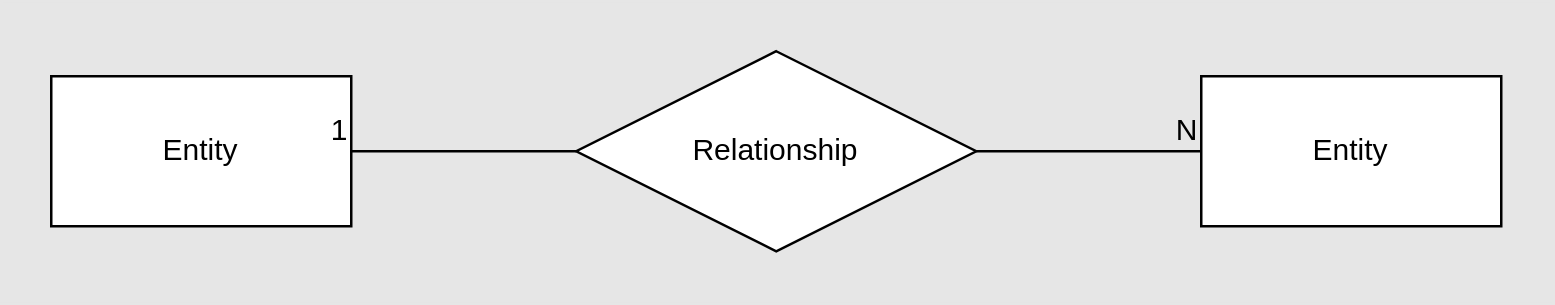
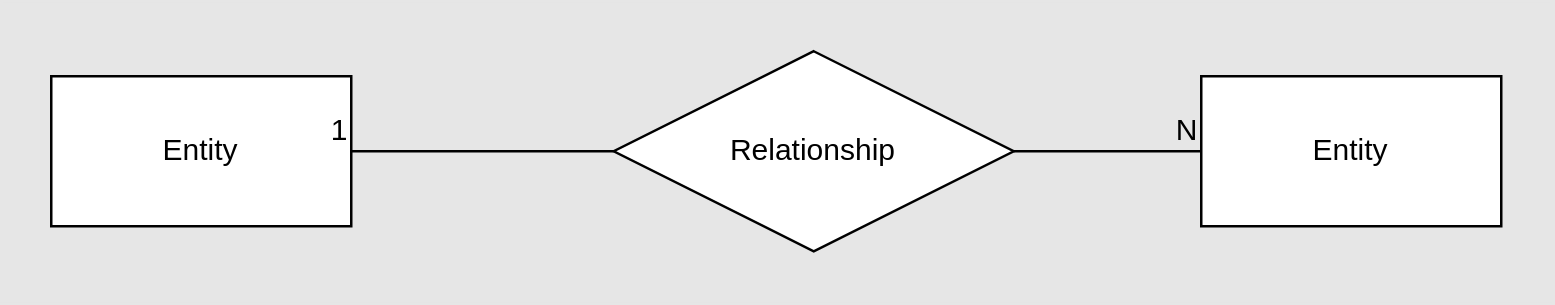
node "Relationship": moved (776, 151) -> (814, 151)
